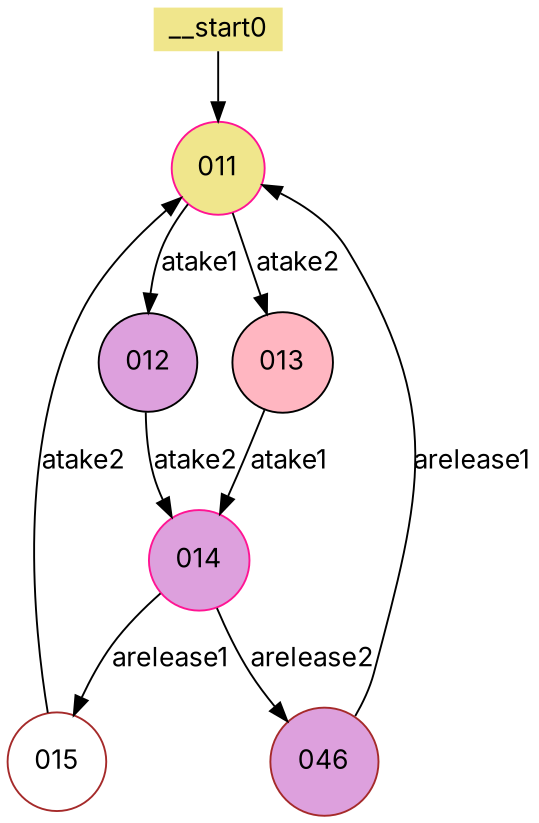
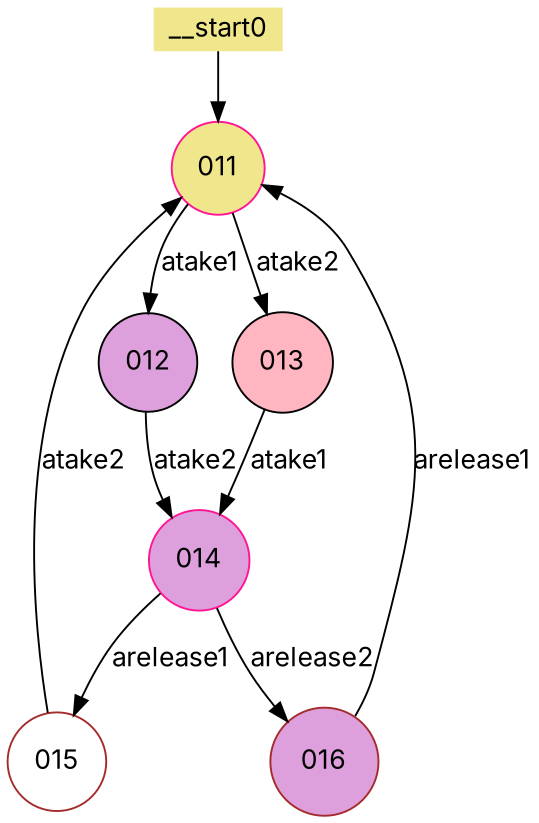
node "046": label "046" -> "016"
